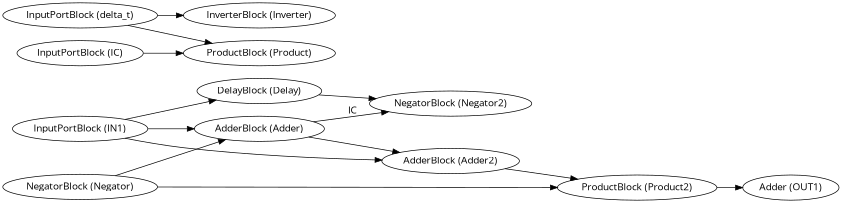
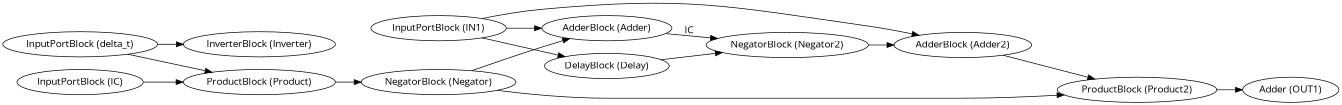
edge "ProductBlock (Product)" -> "NegatorBlock (Negator)": added
edge "AdderBlock (Adder)" -> "AdderBlock (Adder2)": now "NegatorBlock (Negator2)" -> "AdderBlock (Adder2)"
